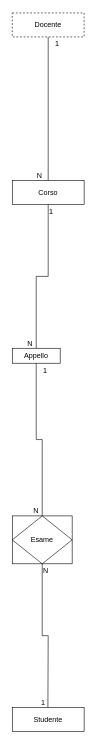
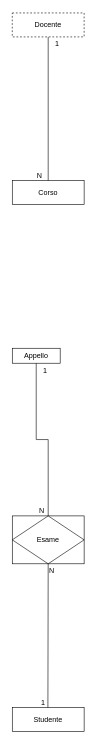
edge "Corso" -- "Appello": removed, labels "1", "N"
node "Esame": size 60x48 -> 72x48
